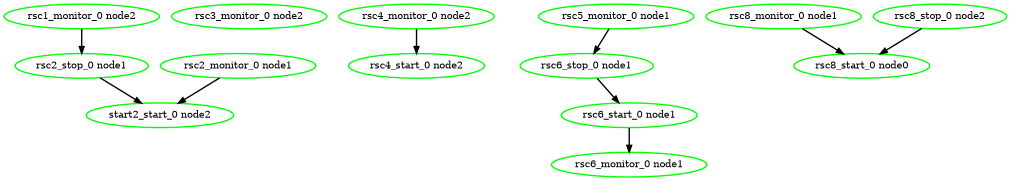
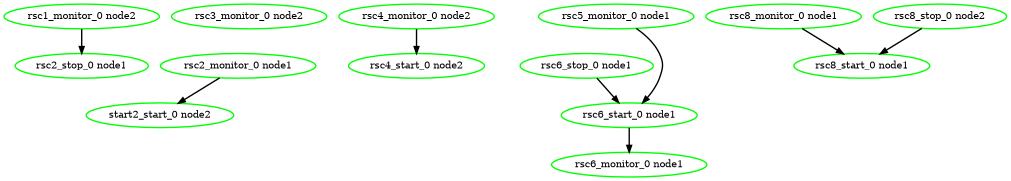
edge "rsc5_monitor_0 node1" -> "rsc6_stop_0 node1": now "rsc5_monitor_0 node1" -> "rsc6_start_0 node1"
node "rsc8_start_0 node0": label "rsc8_start_0 node0" -> "rsc8_start_0 node1"
edge "rsc2_stop_0 node1" -> "start2_start_0 node2": removed
